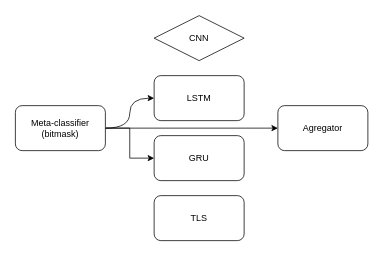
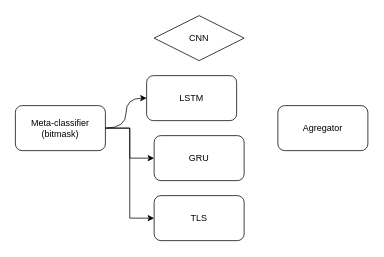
node "LSTM": moved (199, 98) -> (192, 98)
edge "Meta-classifier (bitmask)" -> "Agregator": now "Meta-classifier (bitmask)" -> "TLS"
